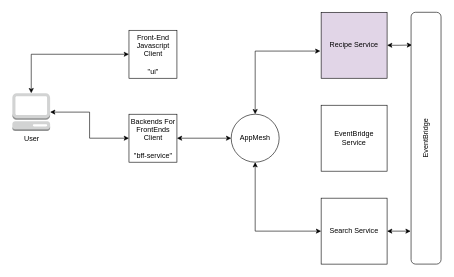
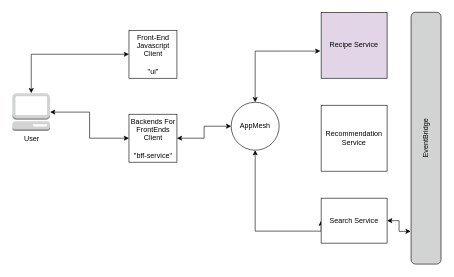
edge "Recipe Service" -- "EventBridge": removed
node "AppMesh": moved (255, 138) -> (255, 126)
node "EventBridge Service": label "EventBridge Service" -> "Recommendation Service"
node "EventBridge": fillcolor #ffffff -> #d2d3d3
node "Search Service": size 66x66 -> 66x45
